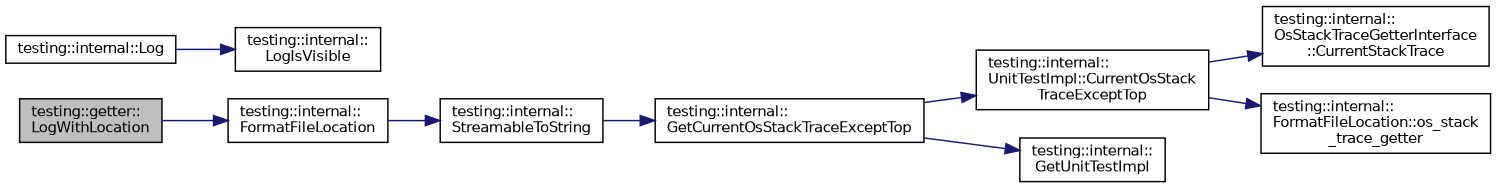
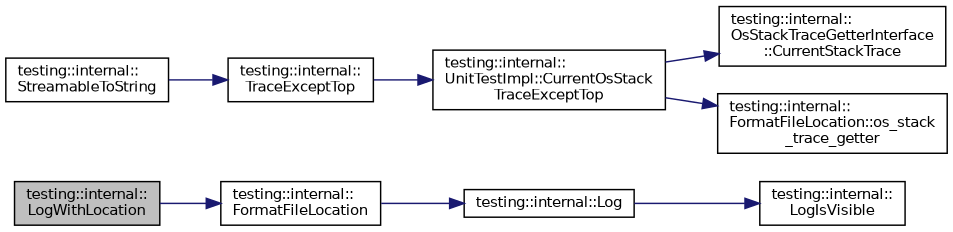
node "testing::getter:: LogWithLocation": label "testing::getter:: LogWithLocation" -> "testing::internal:: LogWithLocation"
edge "testing::internal:: FormatFileLocation" -> "testing::internal:: StreamableToString": now "testing::internal:: FormatFileLocation" -> "testing::internal::Log"
node "testing::internal:: GetCurrentOsStackTraceExceptTop": label "testing::internal:: GetCurrentOsStackTraceExceptTop" -> "testing::internal:: TraceExceptTop"
node "testing::internal:: GetUnitTestImpl": removed
